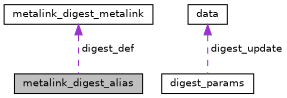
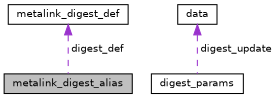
node "metalink_digest_metalink": label "metalink_digest_metalink" -> "metalink_digest_def"
